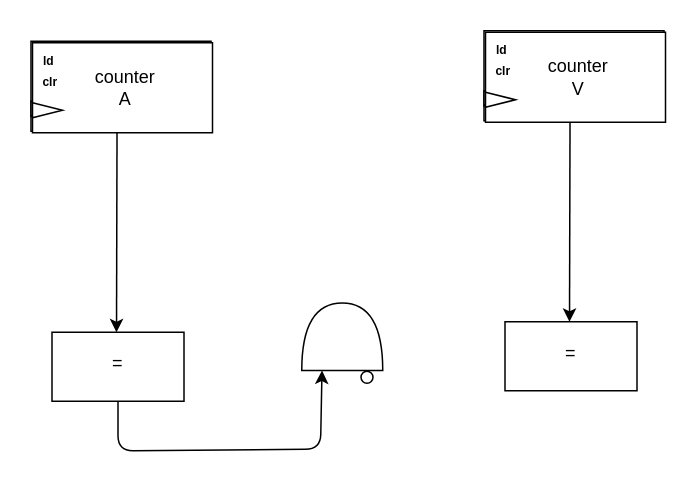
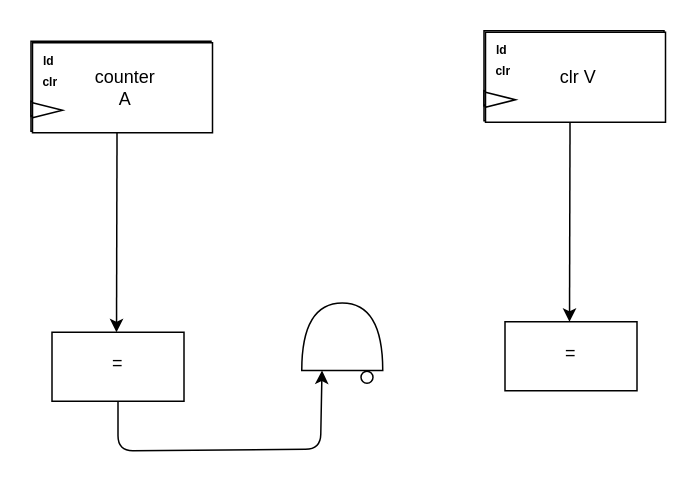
node "counter V": label "counter V" -> "clr V"
